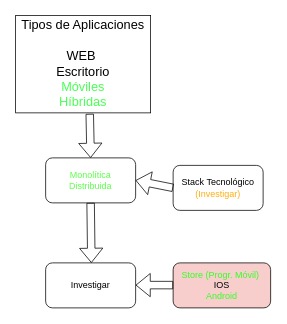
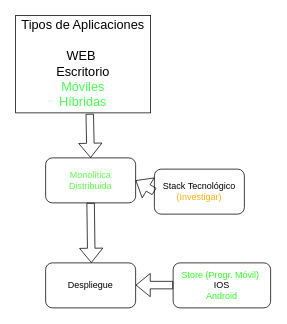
node "Stack Tecnológico (Investigar)": moved (218, 188) -> (199, 192)
node "Investigar": label "Investigar" -> "Despliegue"
node "Store (Progr. Móvil) IOS Android": fillcolor #f8cecc -> #ffffff
